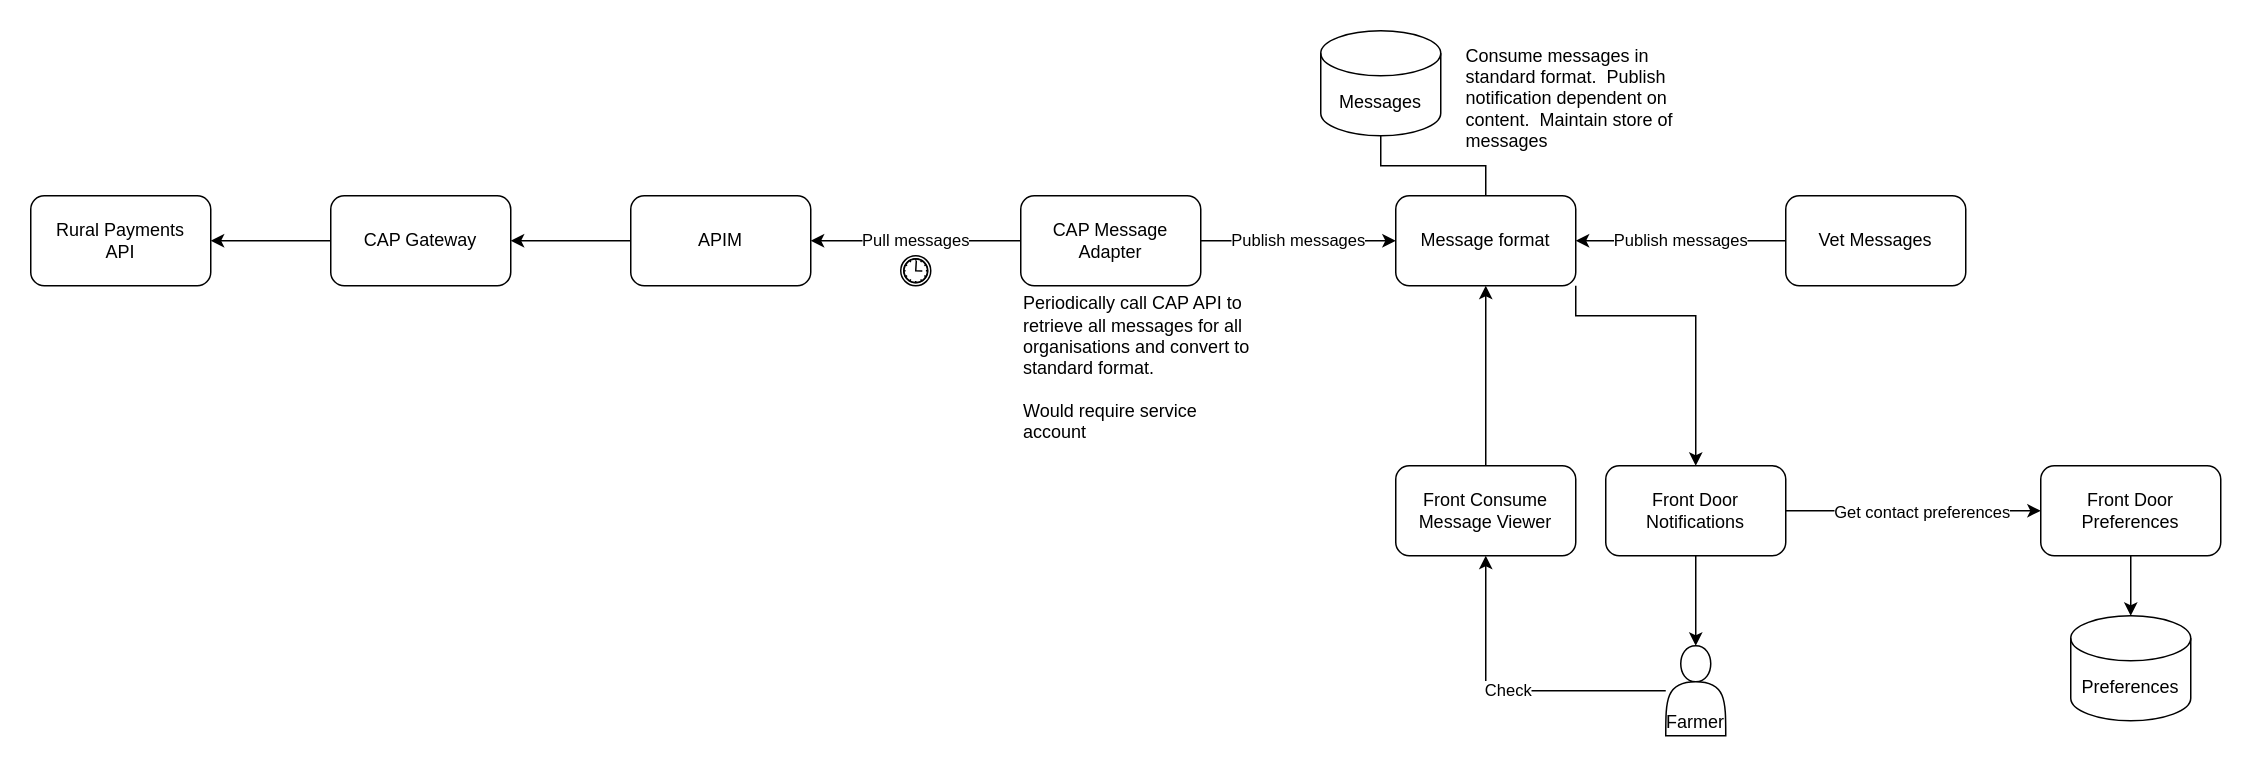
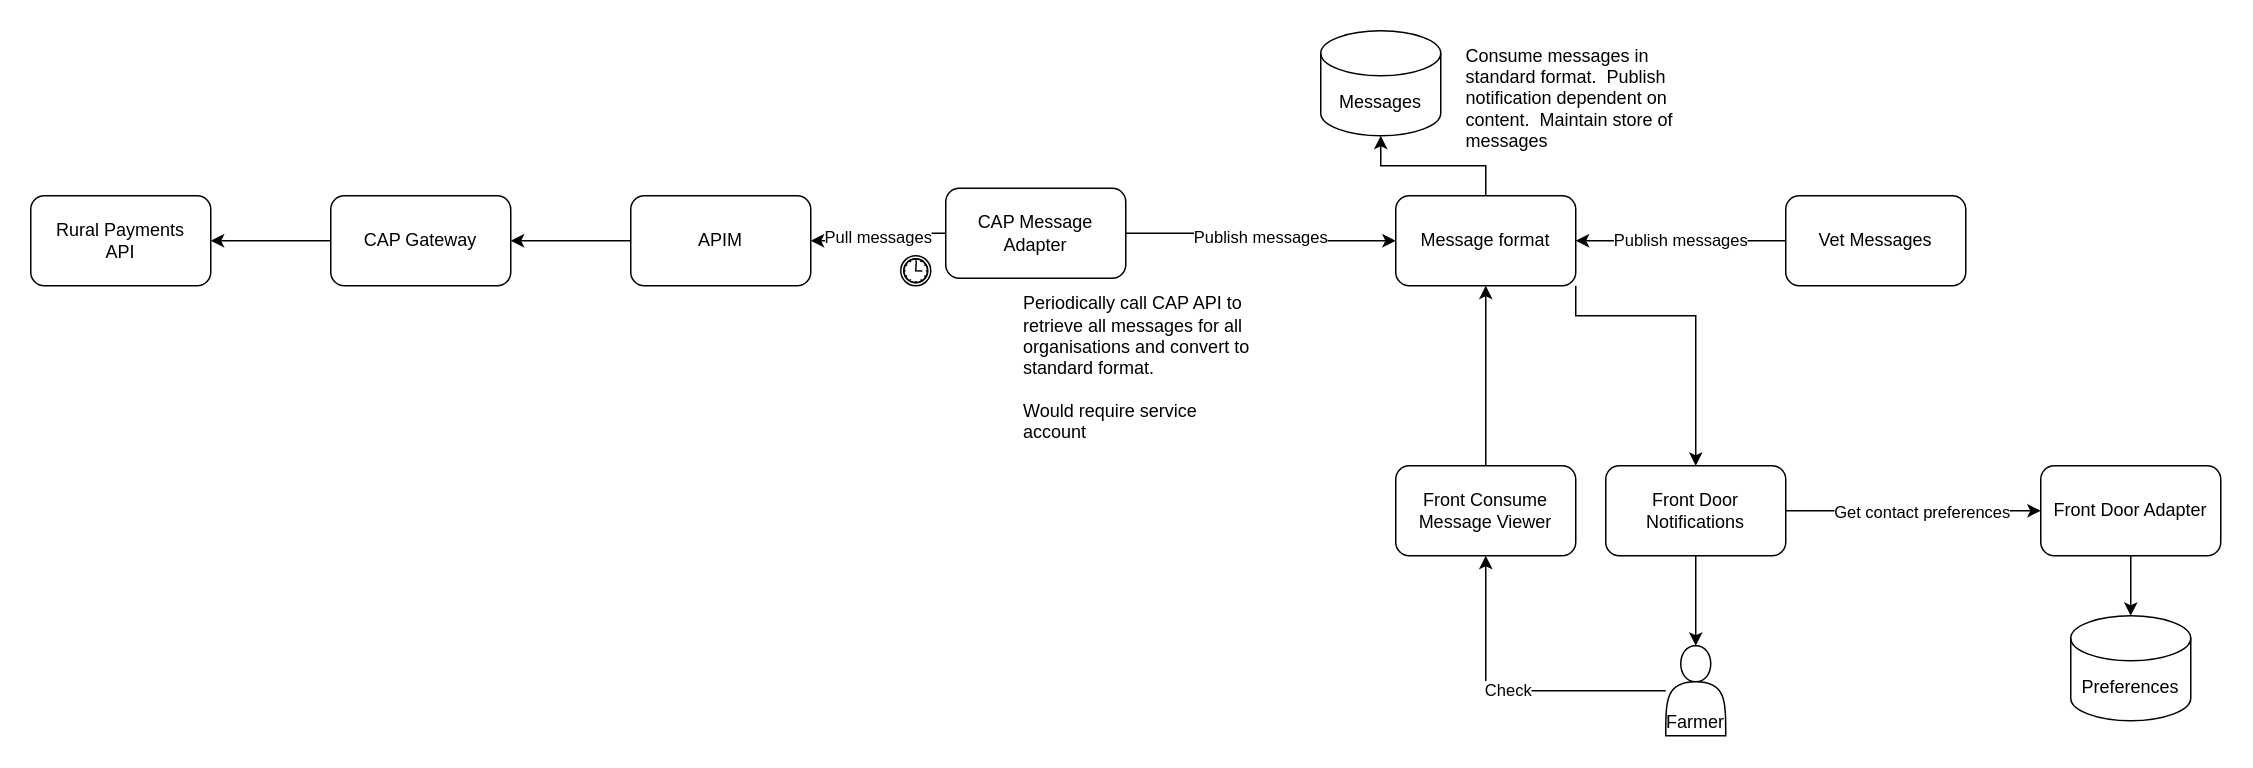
edge "Messages" -- "Message format": arrowhead none -> classic
node "CAP Message Adapter": moved (1111, 241) -> (1036, 233)
node "Front Door Preferences": label "Front Door Preferences" -> "Front Door Adapter"
